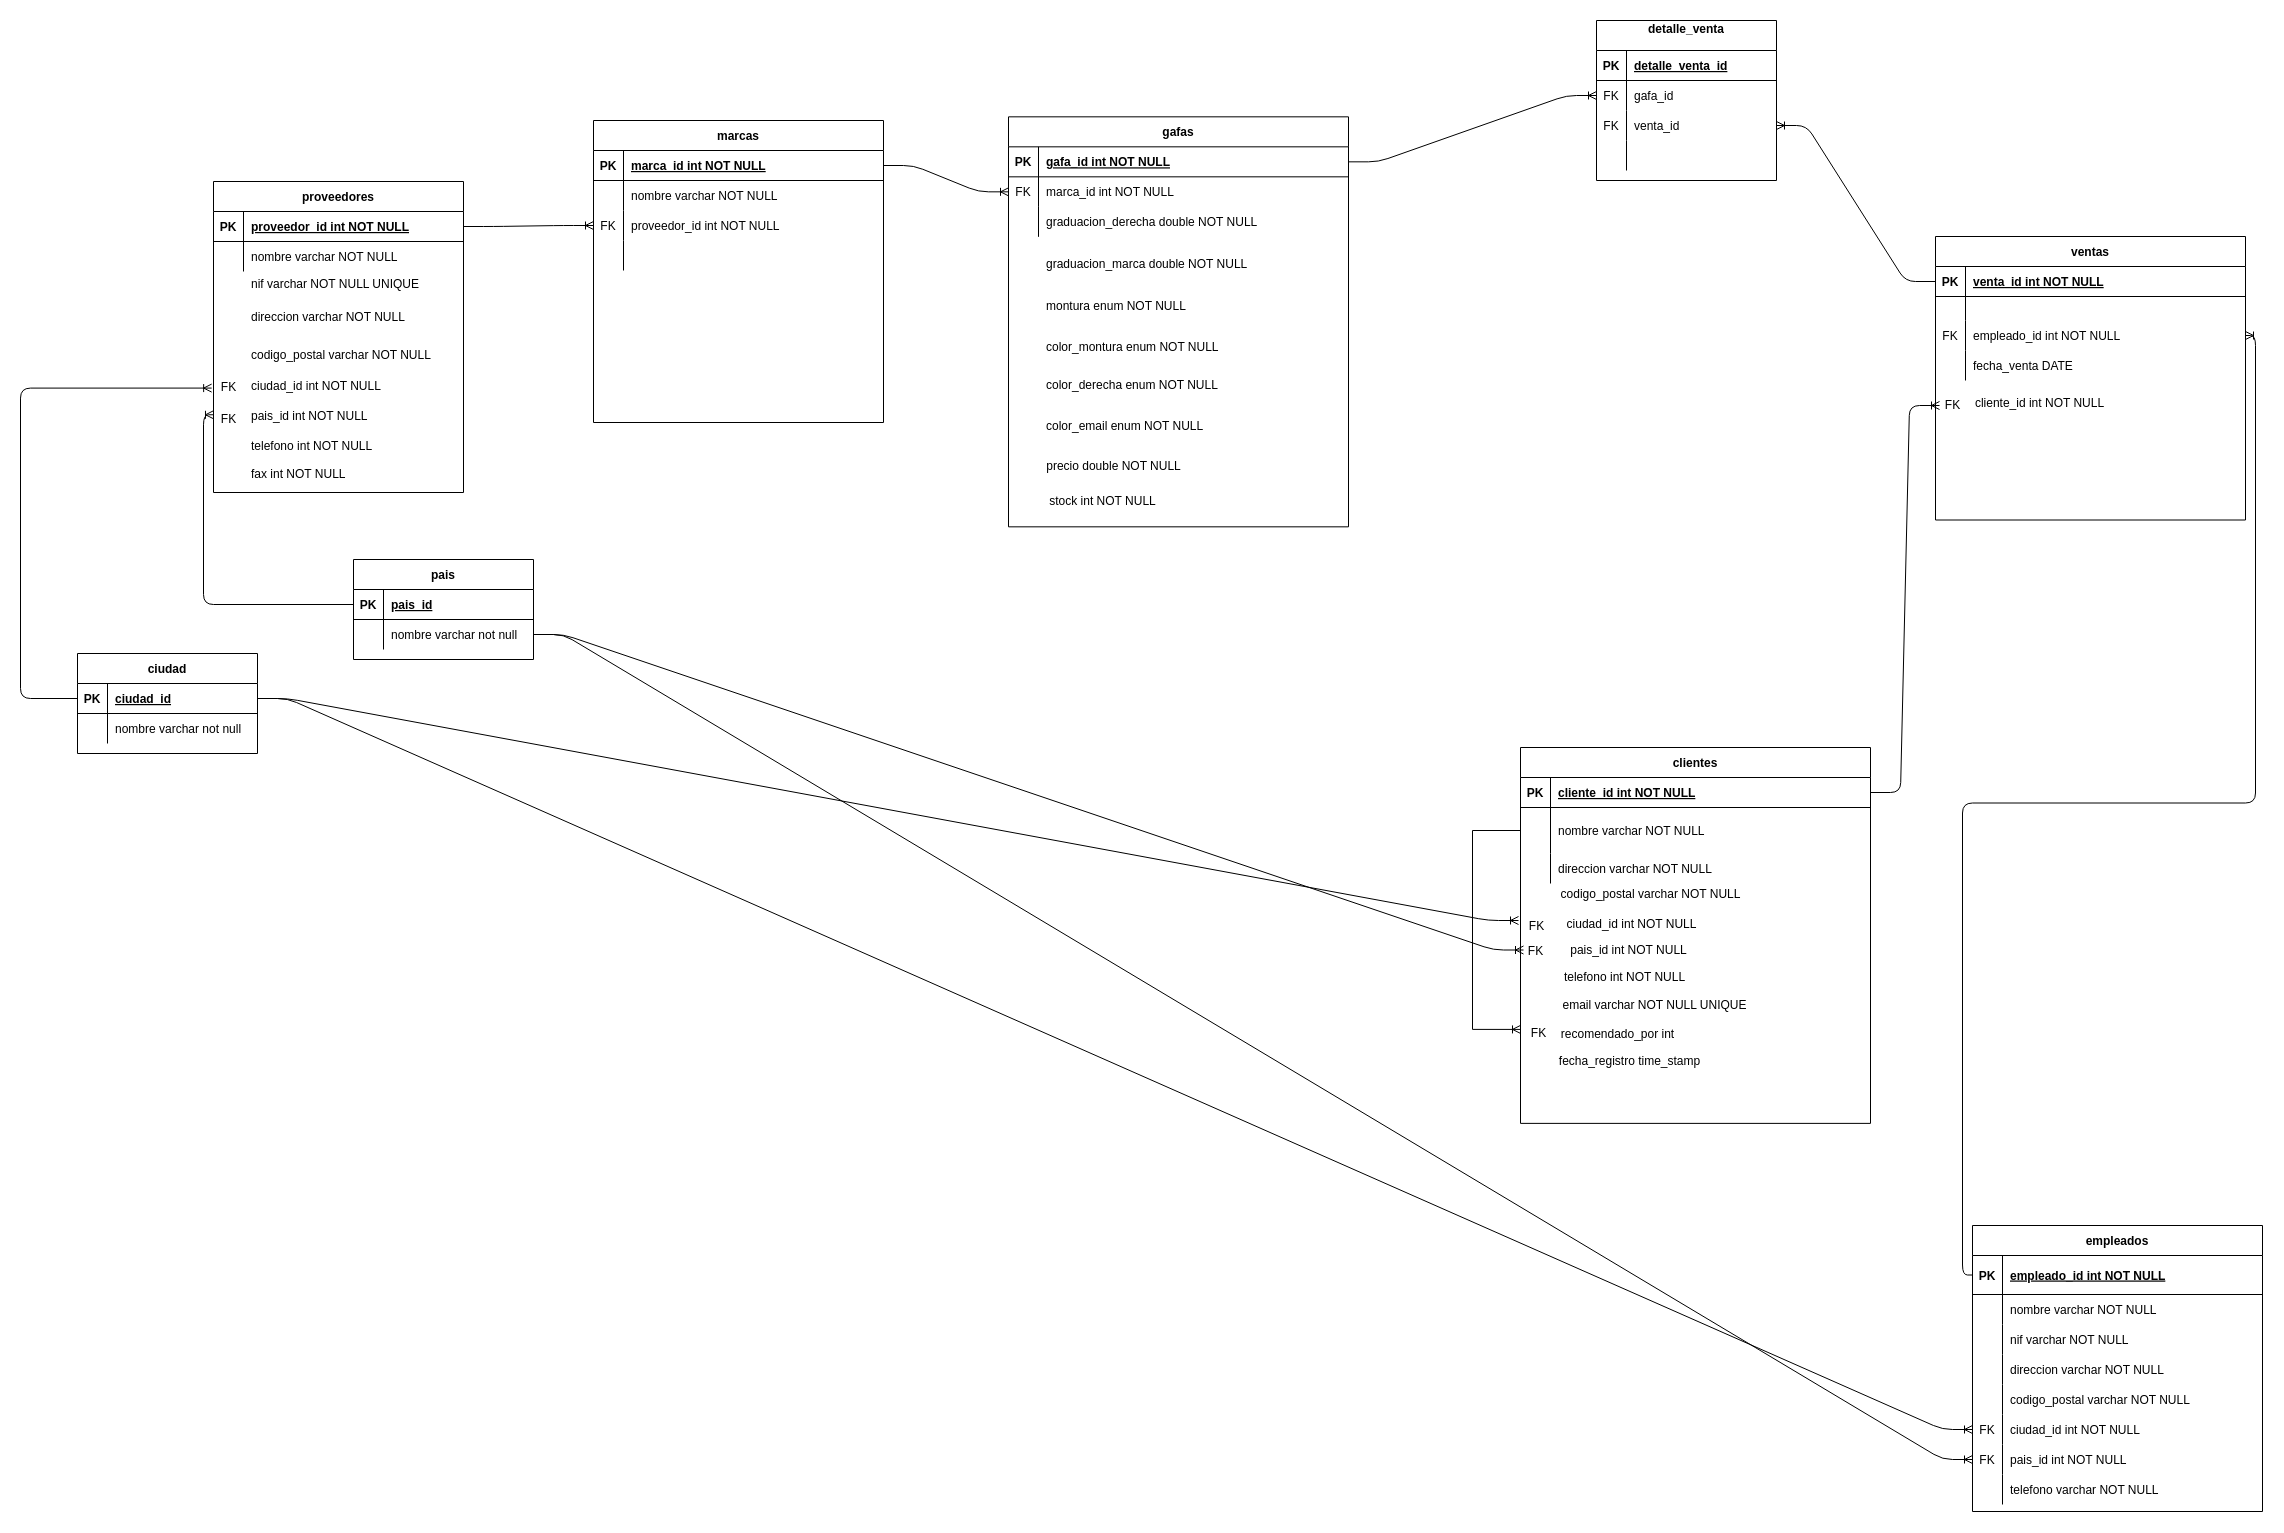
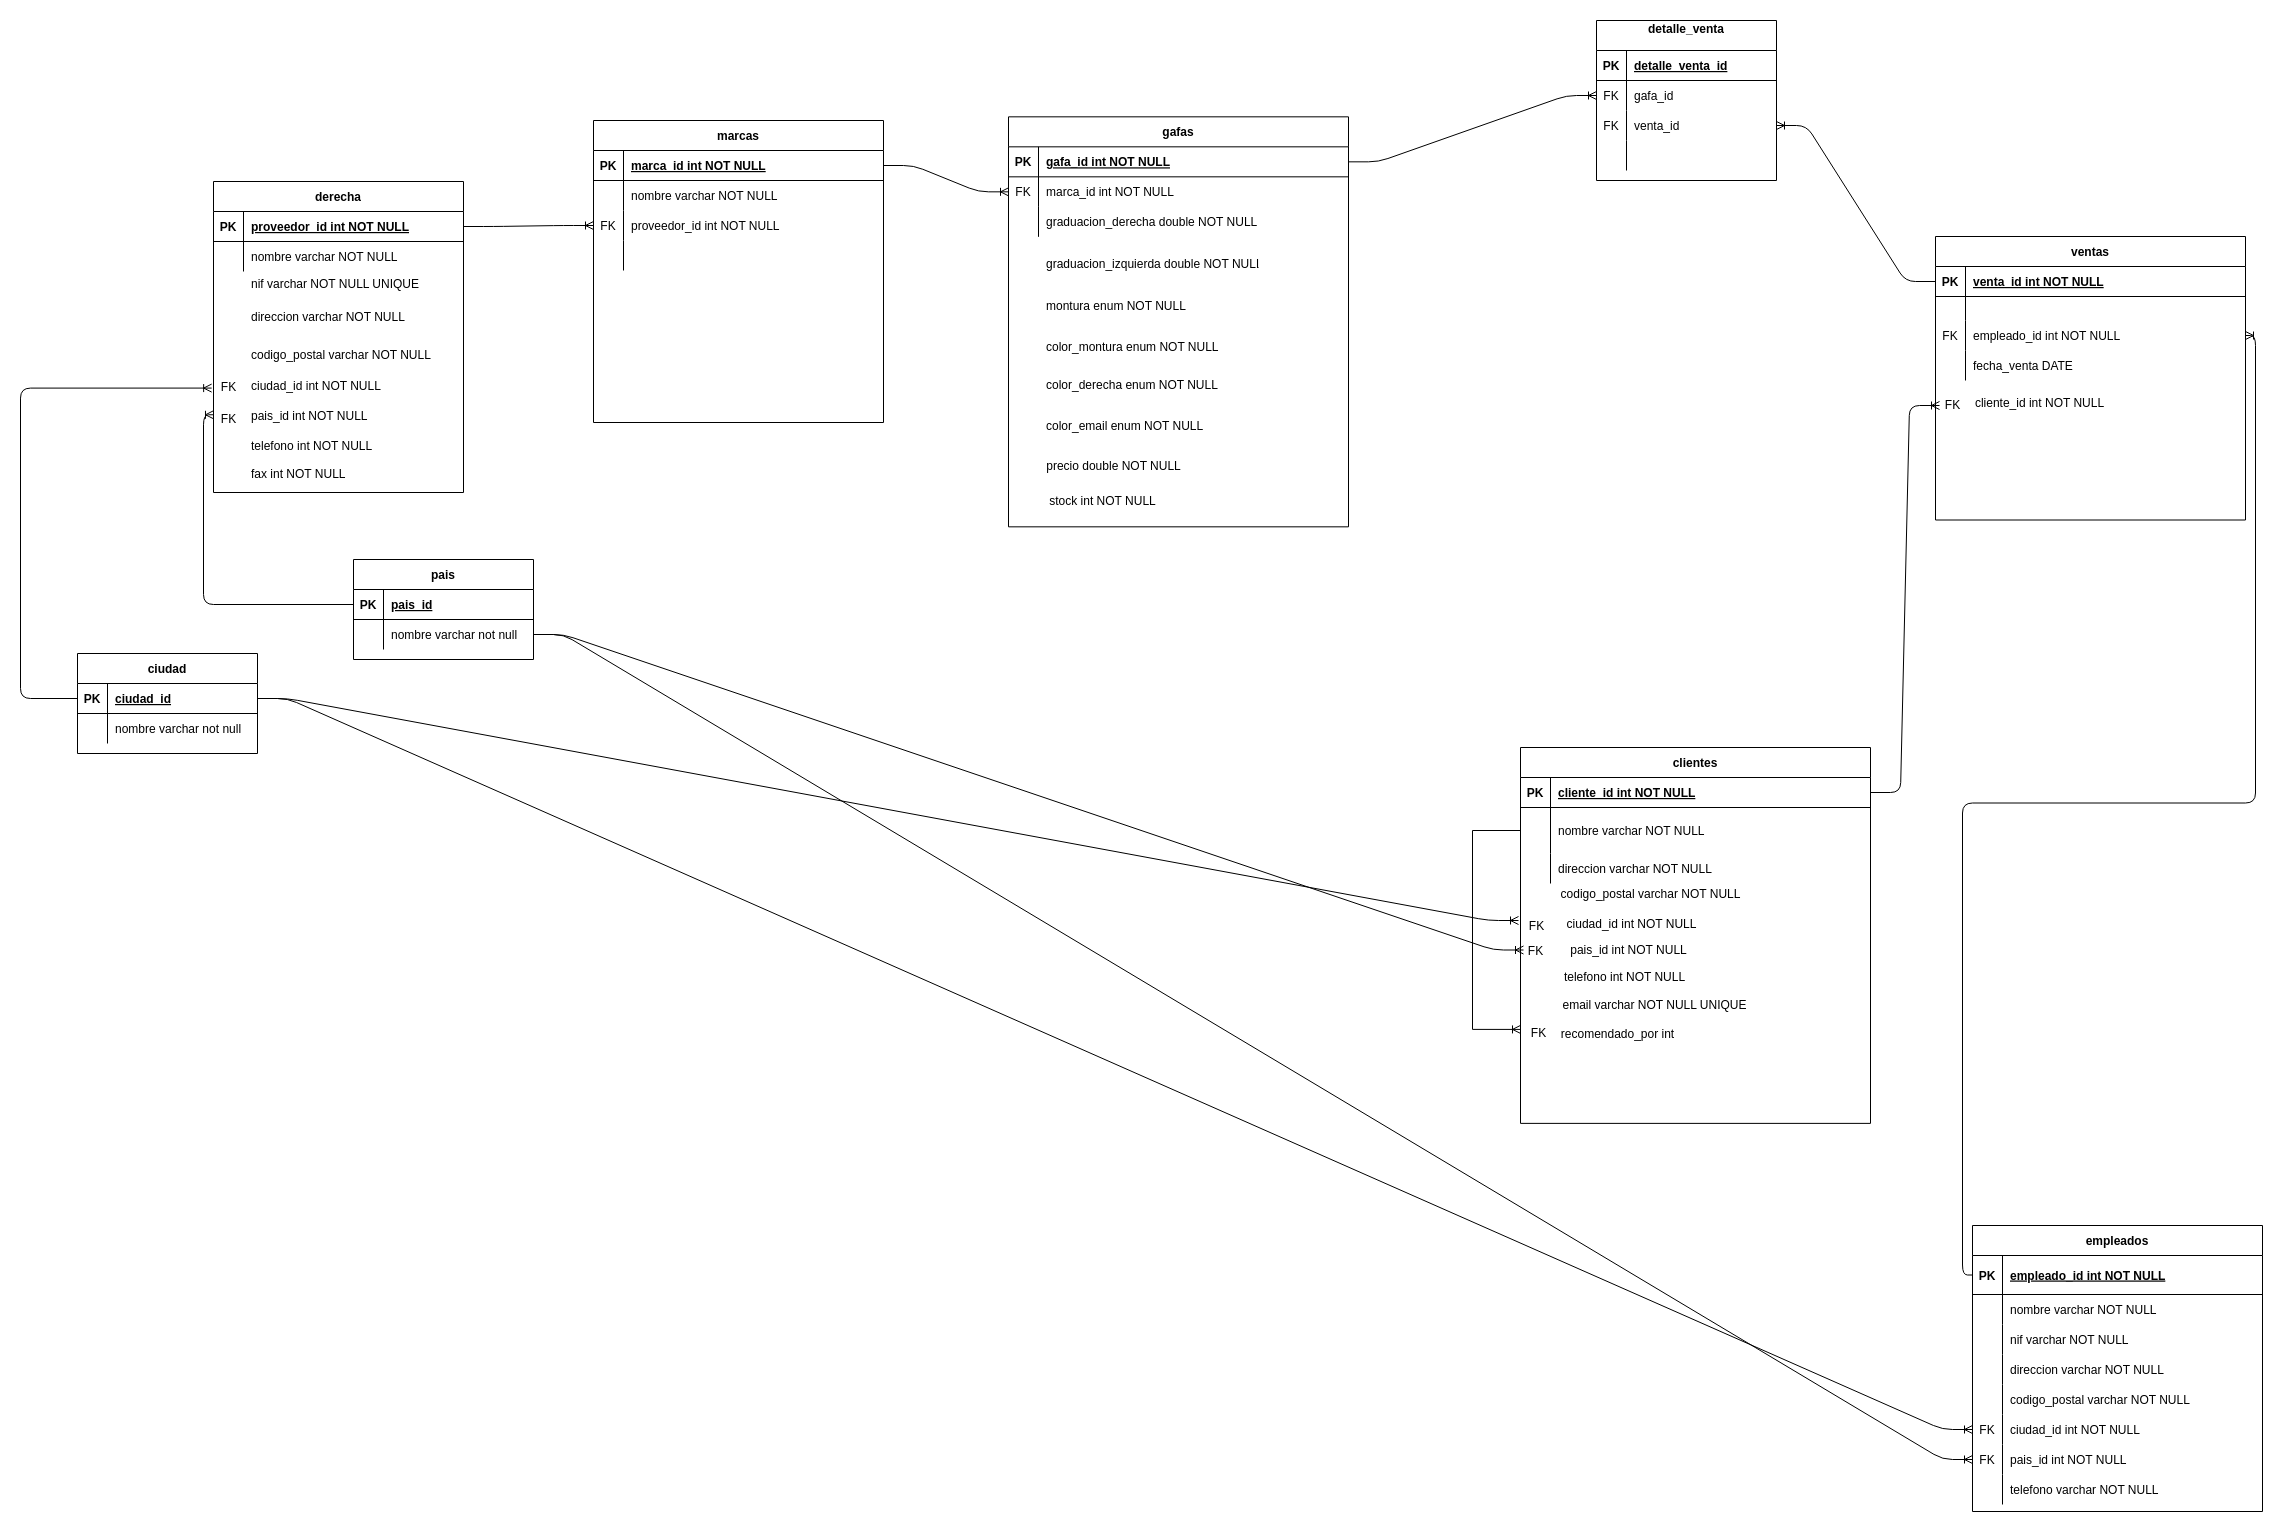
node "proveedores": label "proveedores" -> "derecha"
node "graduacion_marca double NOT NULL": label "graduacion_marca double NOT NULL" -> "graduacion_izquierda double NOT NULL"
node "fecha_registro time_stamp": removed
